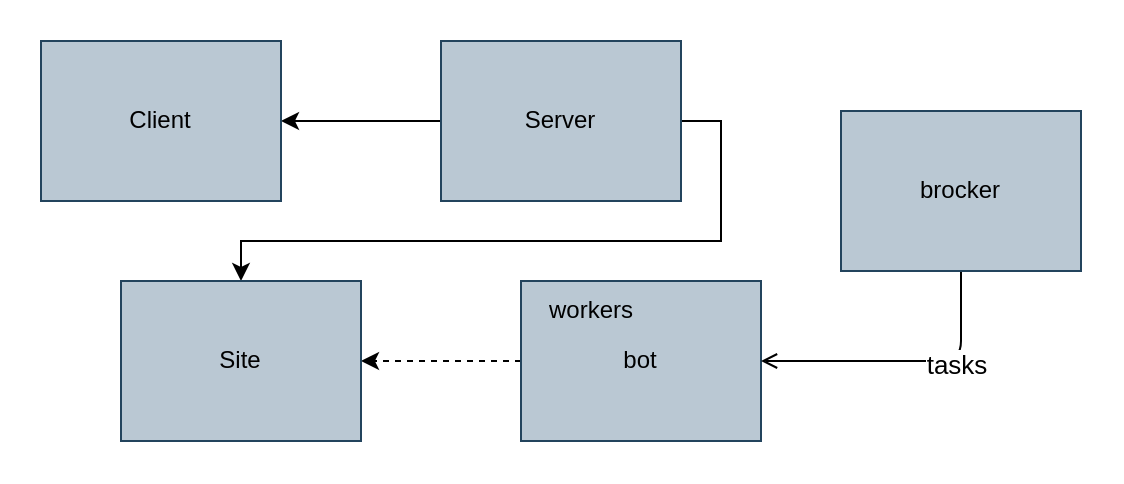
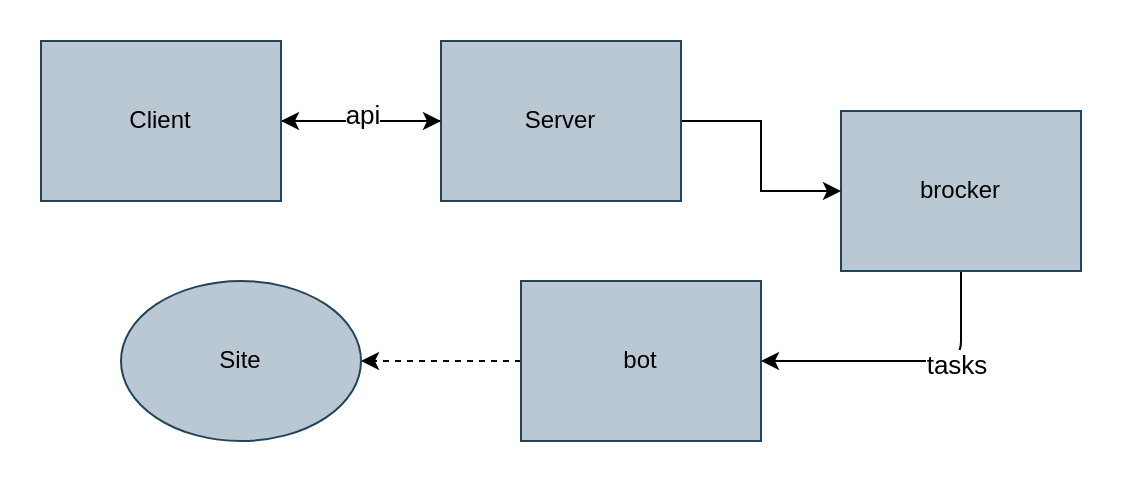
edge "Client" -> "Server": added, label "api"
edge "Server" -> "Site": now "Server" -> "brocker"
node "workers": removed
node "Site": shape rectangle -> ellipse
edge "brocker" -> "bot": arrowhead open -> classic
